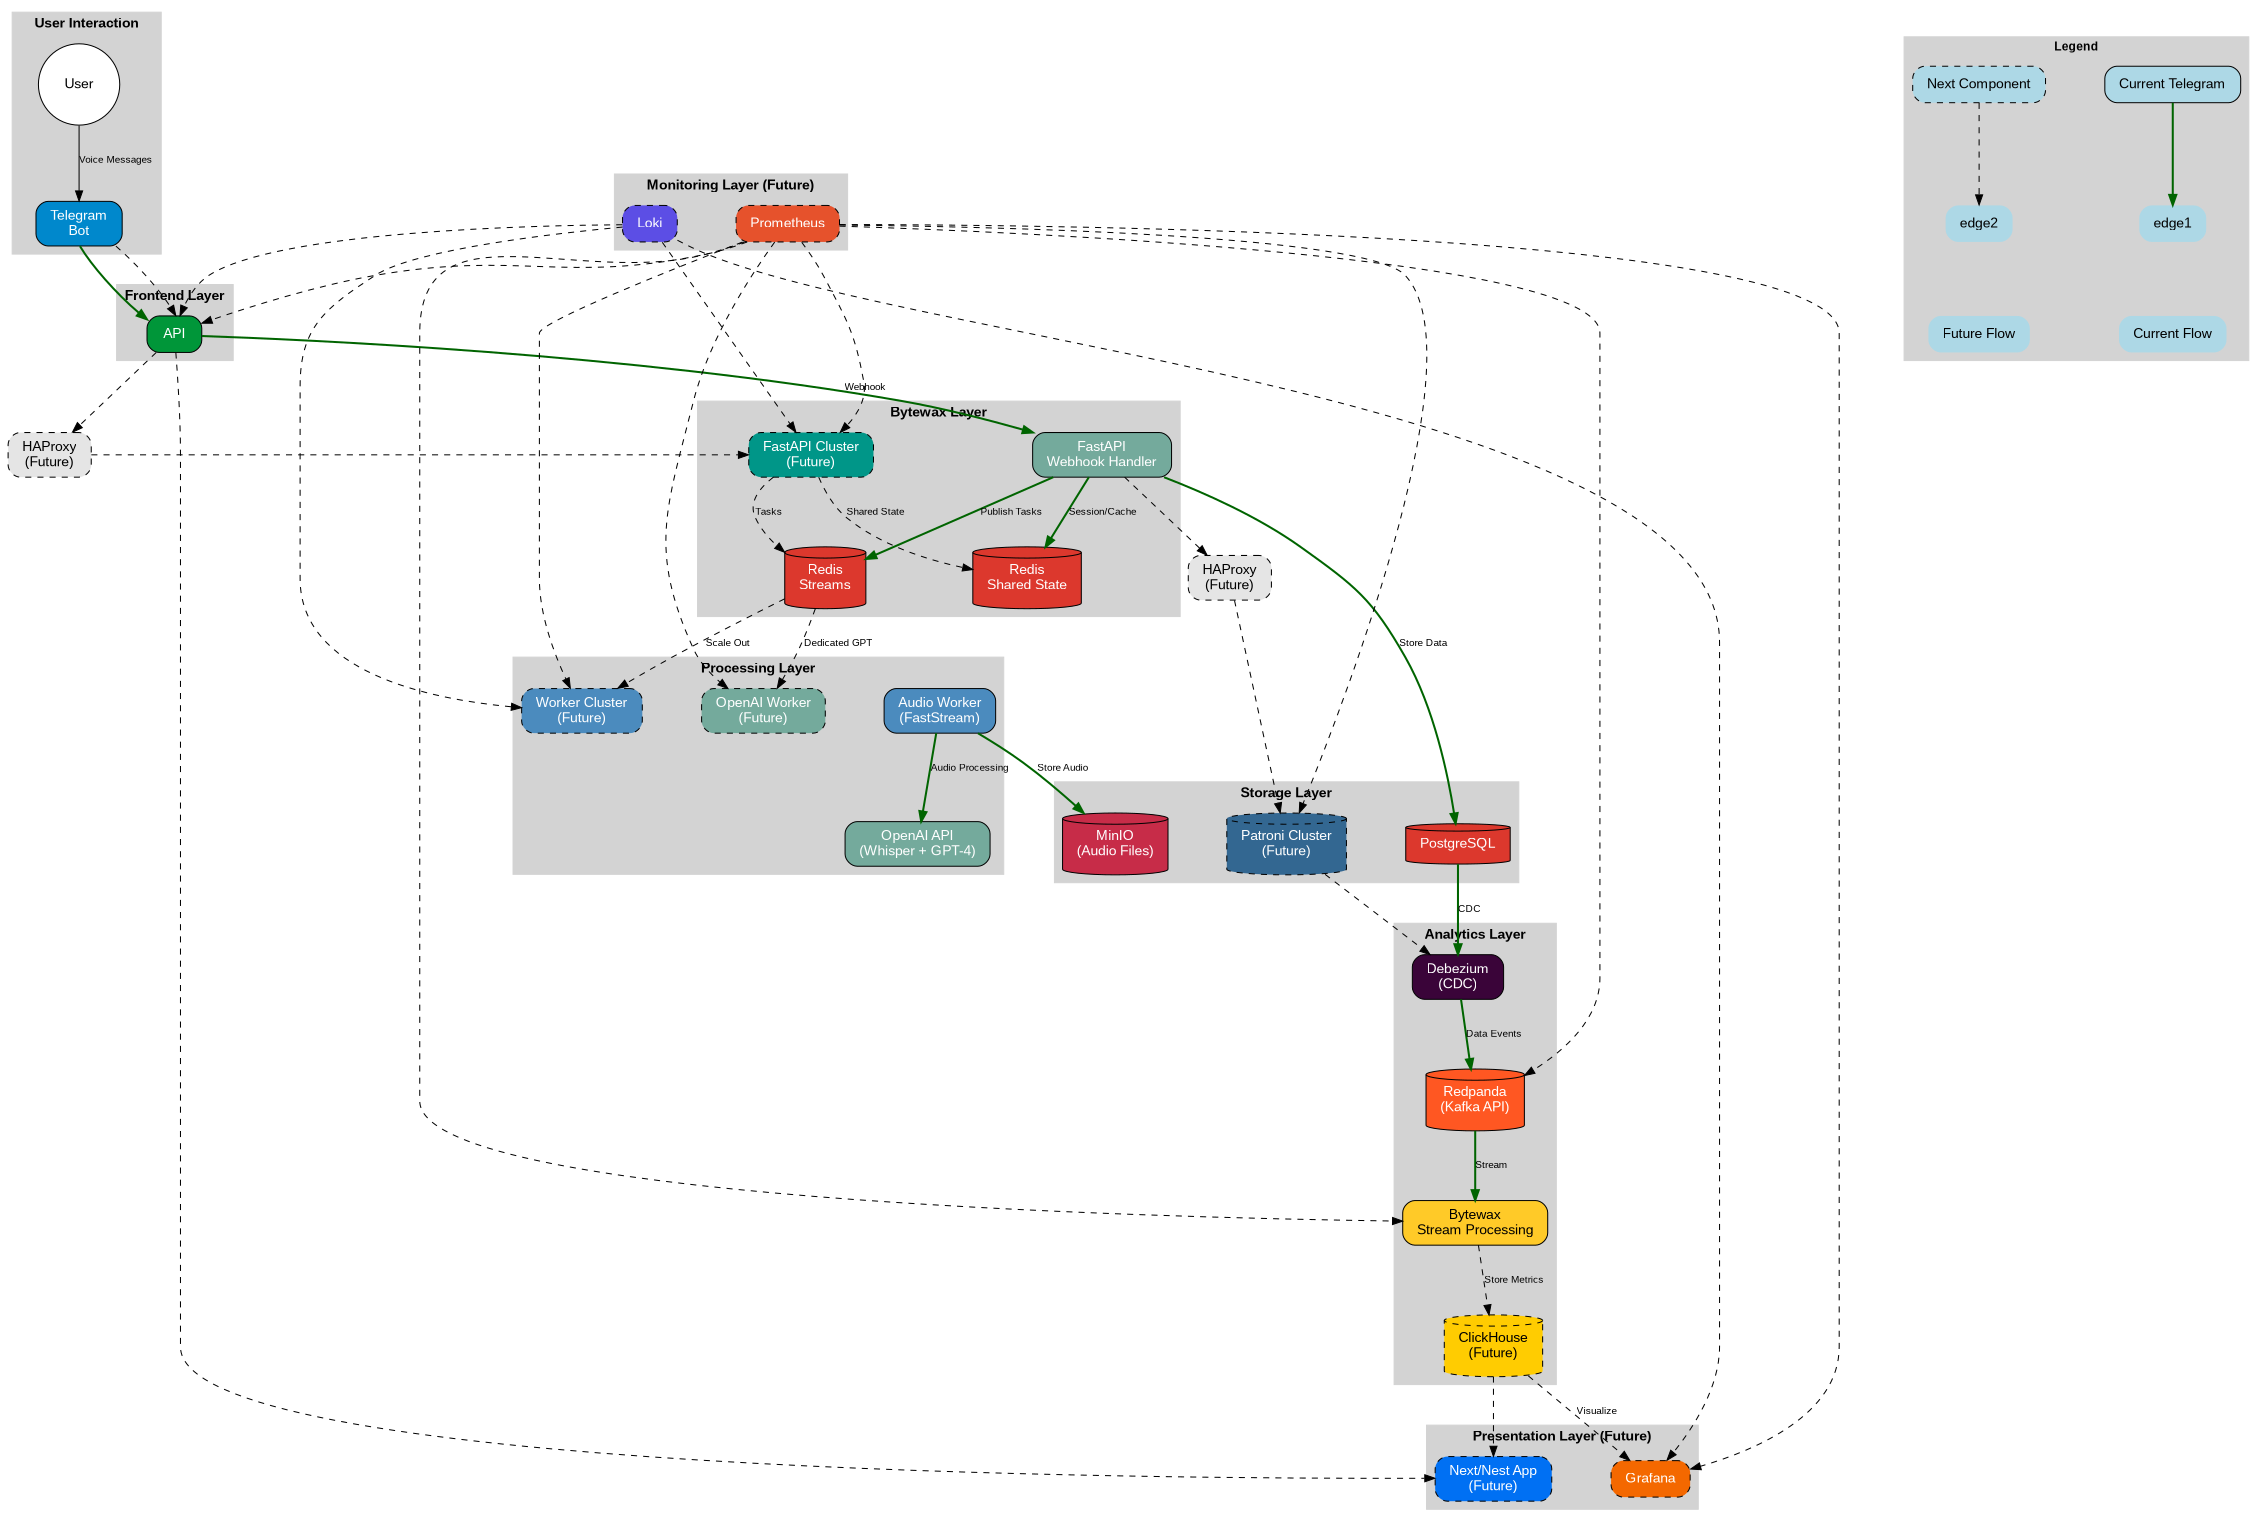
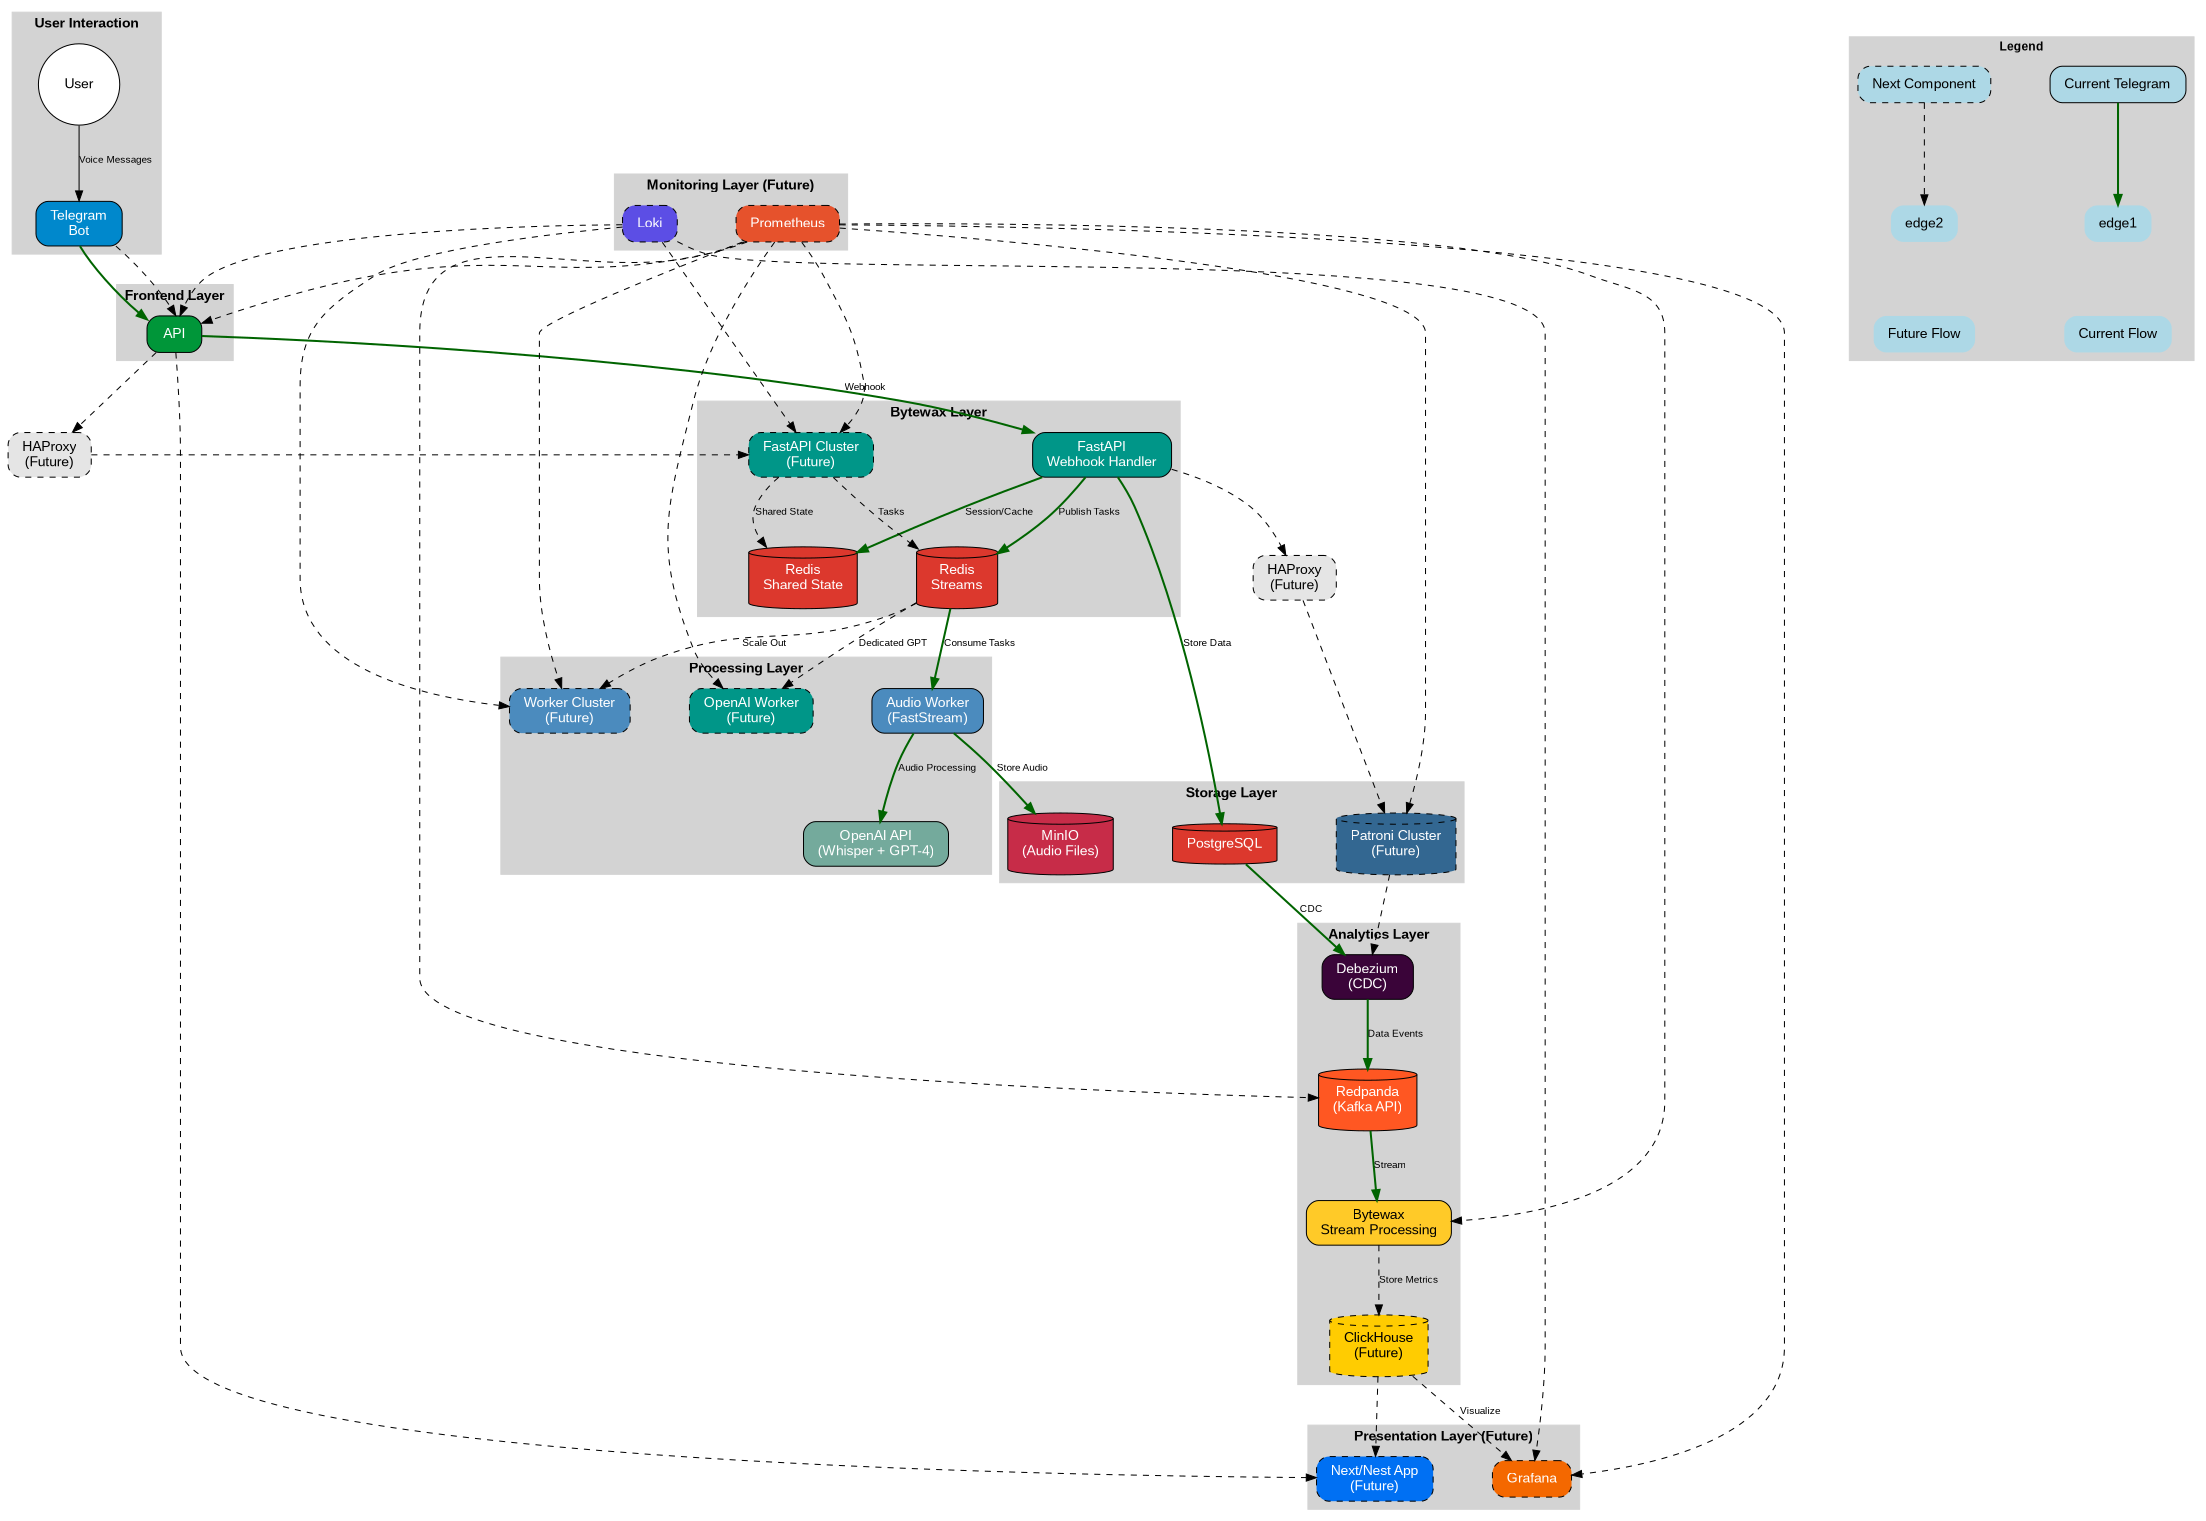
node "FastAPI Webhook Handler": fillcolor #74aa9c -> #009688
edge "Redis Streams" -> "Audio Worker (FastStream)": added, label "Consume Tasks"
node "OpenAI Worker (Future)": fillcolor #74aa9c -> #009688
